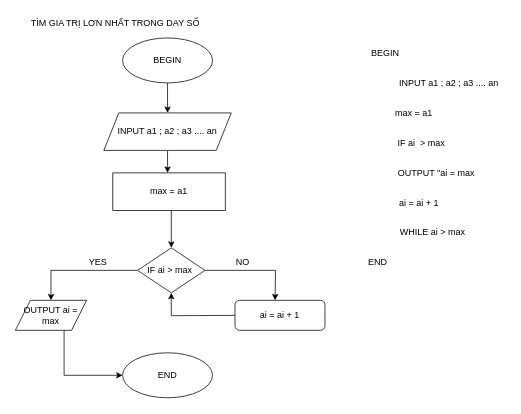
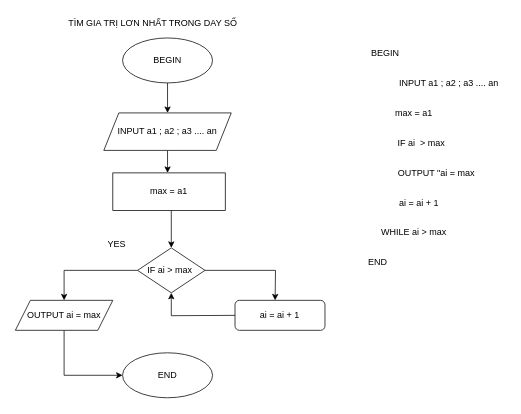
node "TÌM GIA TRỊ LƠN NHẤT TRONG DAY SỐ": moved (115, 23) -> (153, 23)
node "WHILE ai > max": moved (434, 233) -> (415, 233)
node "YES": moved (98, 263) -> (117, 244)
node "NO": removed
node "OUTPUT ai = max": size 71x30 -> 98x30
